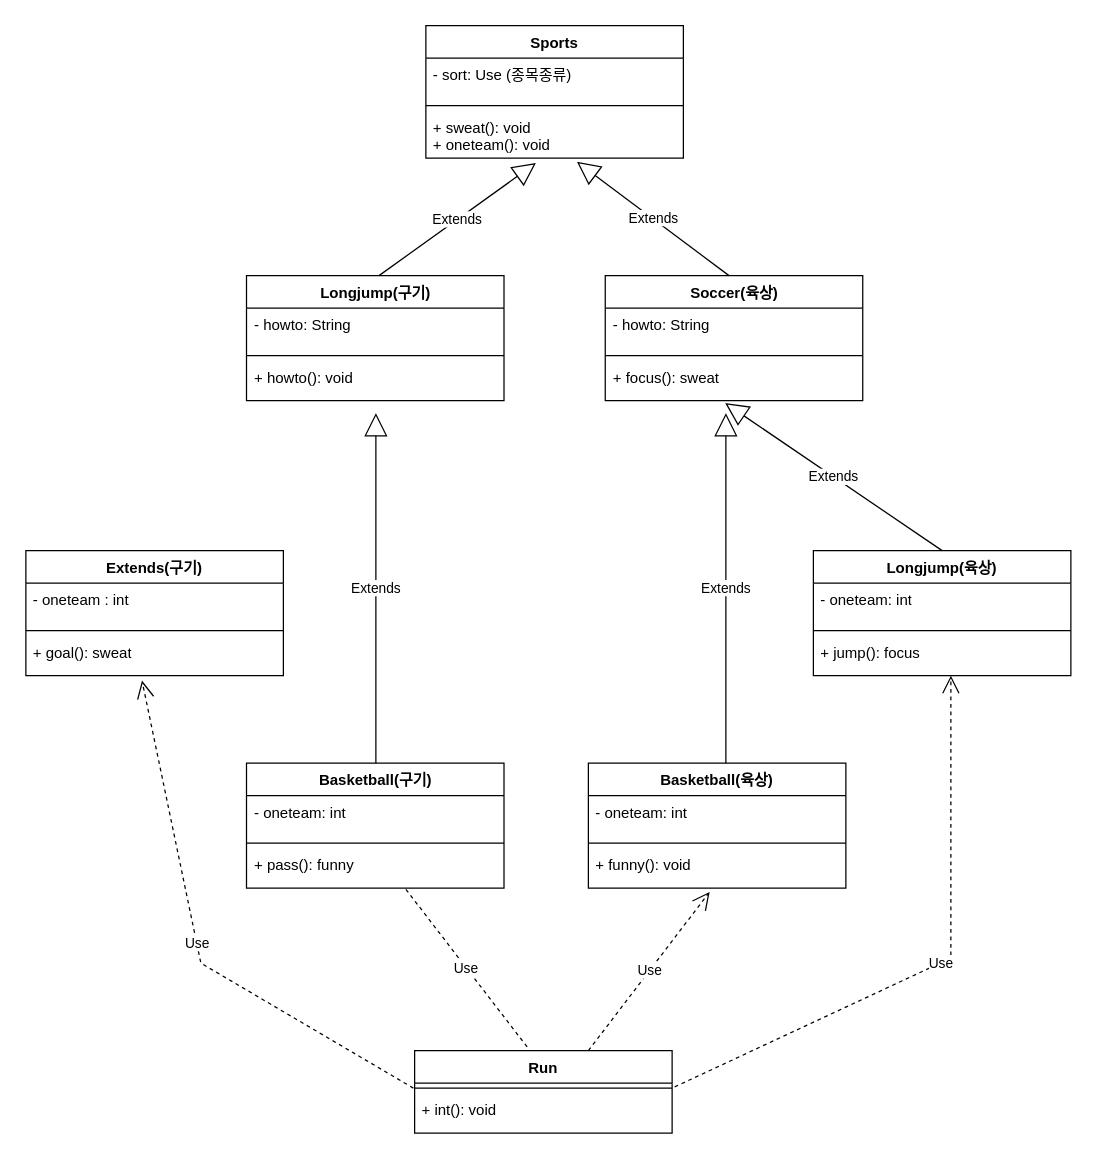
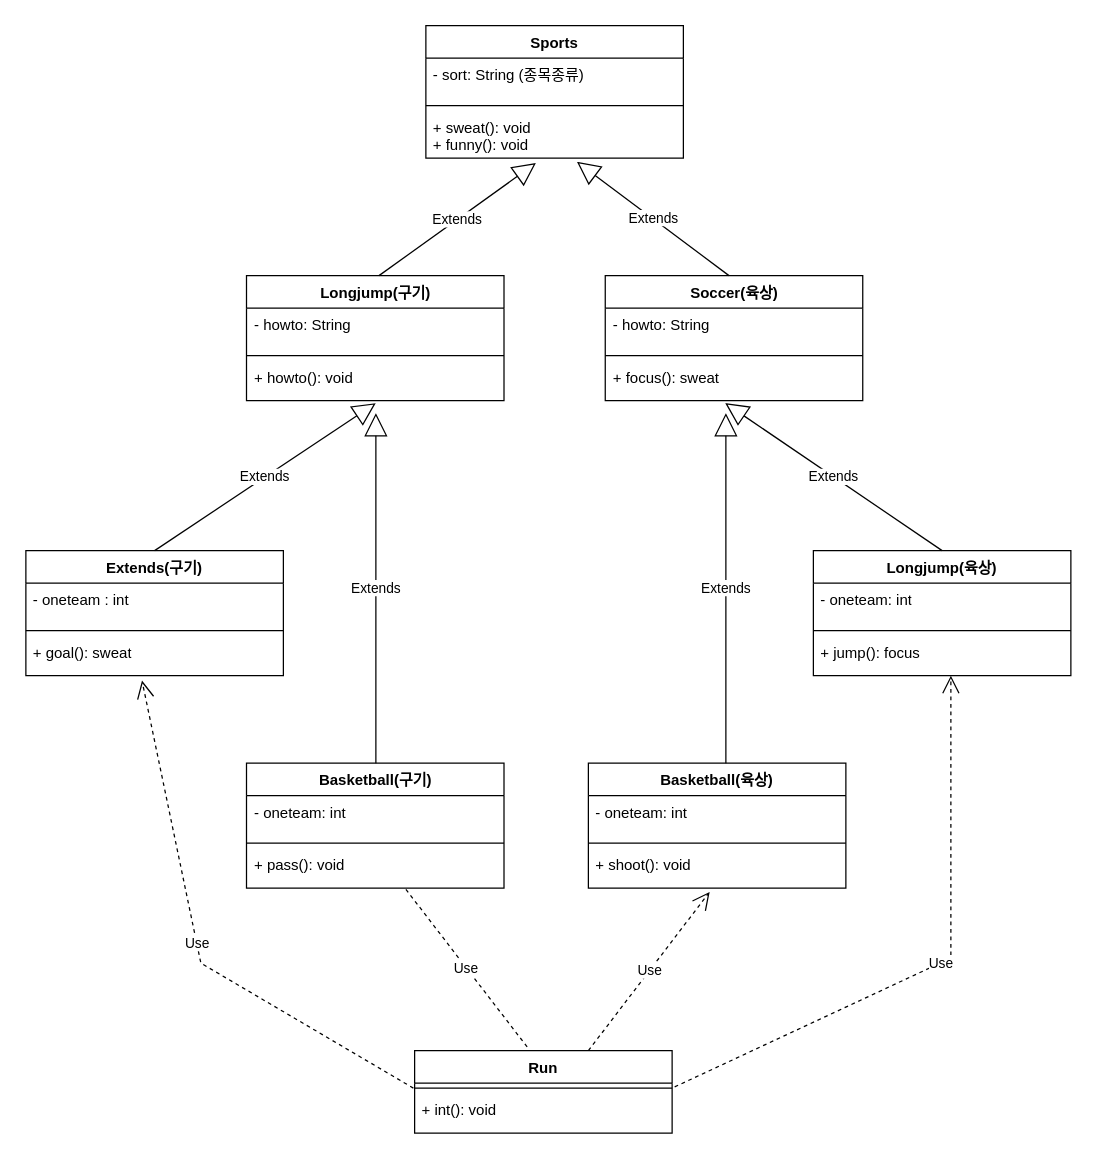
node "- sort: Use (종목종류)": label "- sort: Use (종목종류)" -> "- sort: String (종목종류)"
node "+ sweat(): void + oneteam(): void": label "+ sweat(): void + oneteam(): void" -> "+ sweat(): void + funny(): void"
edge "Extends(구기)" -> "+ howto(): void": added, label "Extends"
node "+ pass(): funny": label "+ pass(): funny" -> "+ pass(): void"
node "+ funny(): void": label "+ funny(): void" -> "+ shoot(): void"
